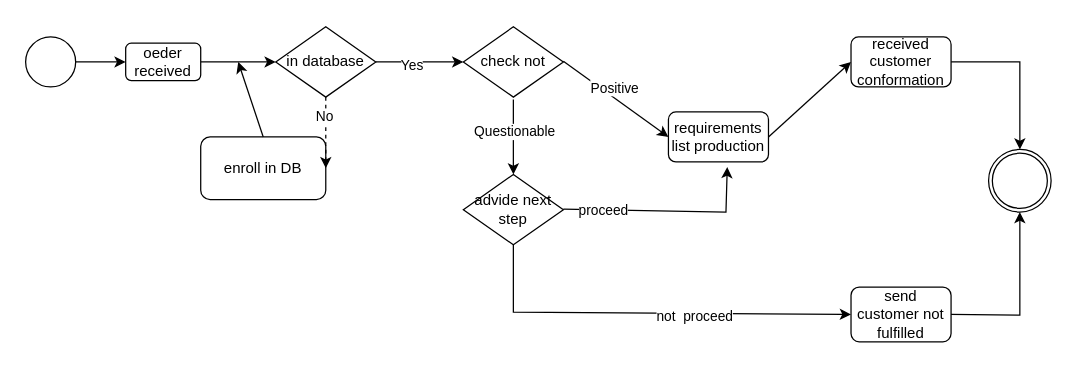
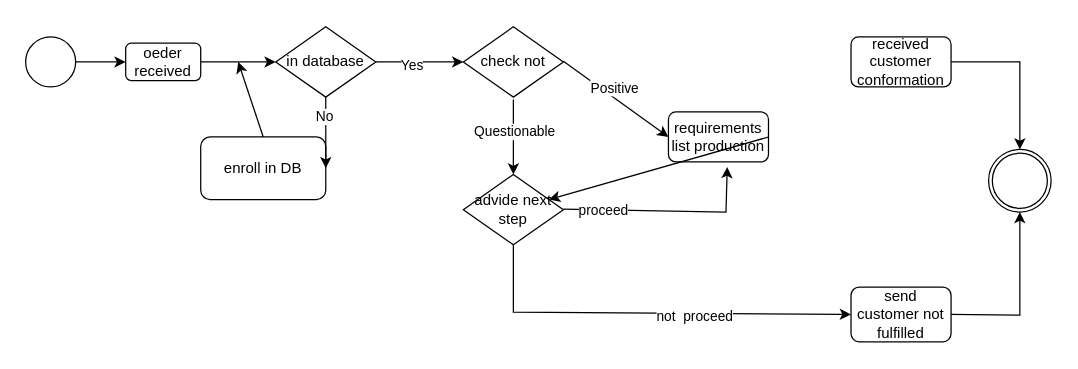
edge "requirements list production" -> "received customer conformation": now "requirements list production" -> "advide next step"
edge "in database" -> "enroll in DB": style dashed -> solid
